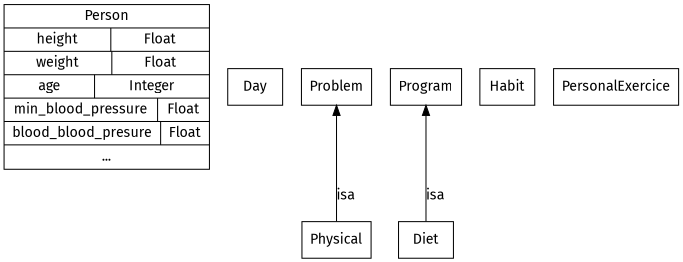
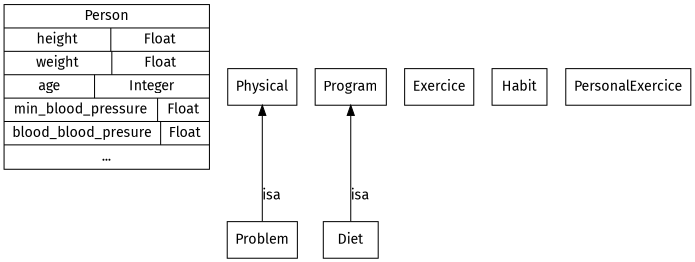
node "Day": removed
node "Exercice": added
edge "Physical" -> "Problem": reversed
